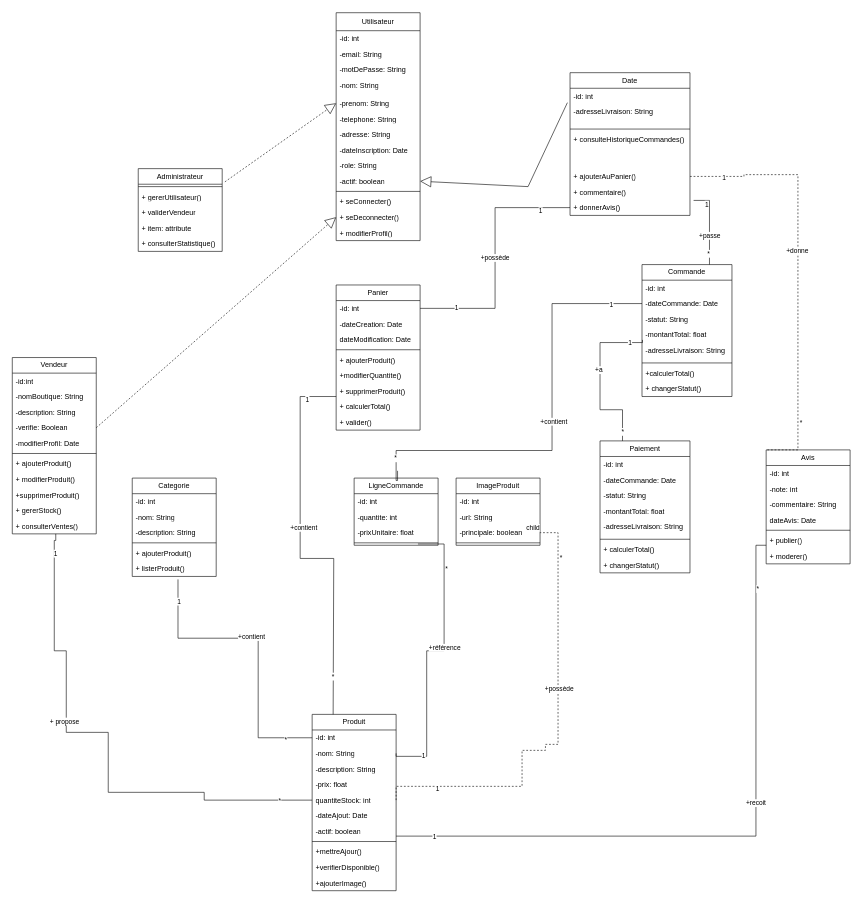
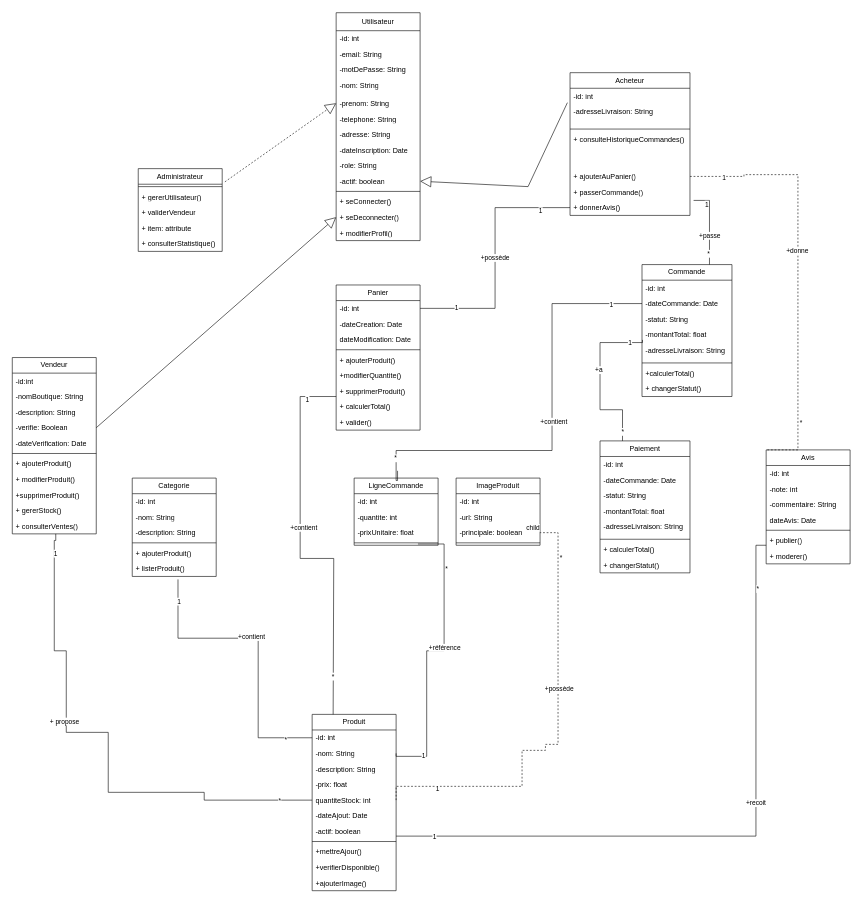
node "Date": label "Date" -> "Acheteur"
node "+ commentaire()": label "+ commentaire()" -> "+ passerCommande()"
edge "-verifie: Boolean" -> "+ seDeconnecter()": style dashed -> solid
node "-modifierProfil: Date": label "-modifierProfil: Date" -> "-dateVerification: Date"
